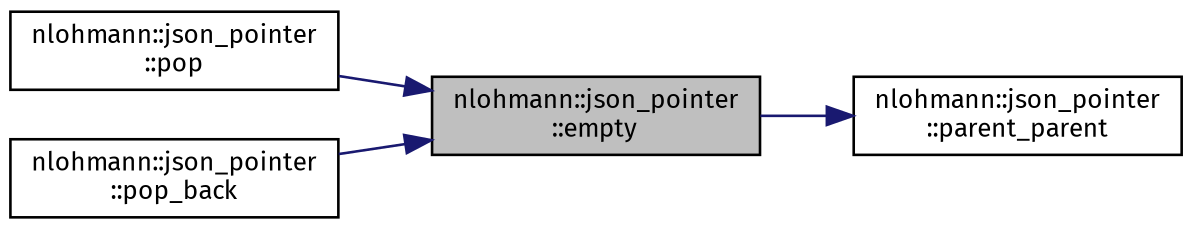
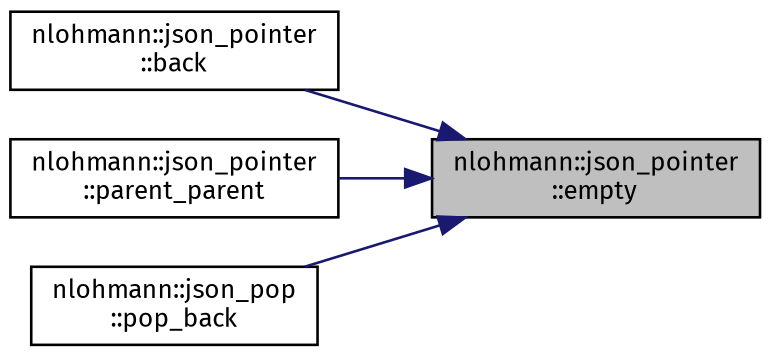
node "nlohmann::json_pointer ::pop": label "nlohmann::json_pointer ::pop" -> "nlohmann::json_pointer ::back"
edge "nlohmann::json_pointer ::empty" -> "nlohmann::json_pointer ::parent_parent": reversed
node "nlohmann::json_pointer ::pop_back": label "nlohmann::json_pointer ::pop_back" -> "nlohmann::json_pop ::pop_back"
